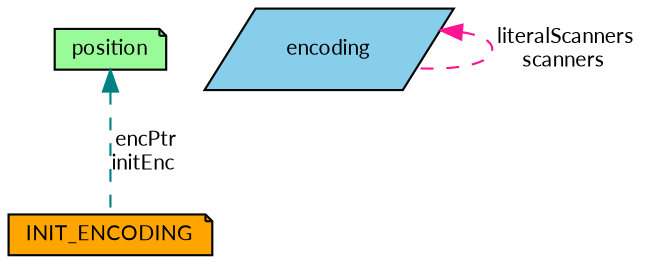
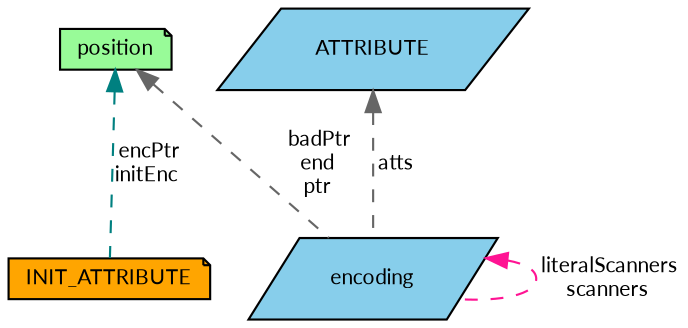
node "ATTRIBUTE": added
edge "encoding" -> "position": added, label "badPtr end ptr"
node "INIT_ENCODING": label "INIT_ENCODING" -> "INIT_ATTRIBUTE"
